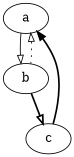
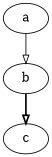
edge "b" -> "a": removed
edge "c" -> "a": removed
